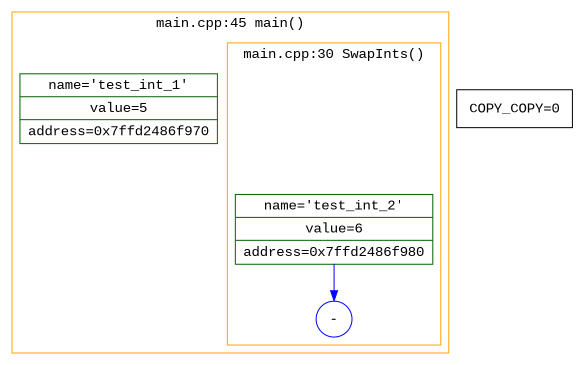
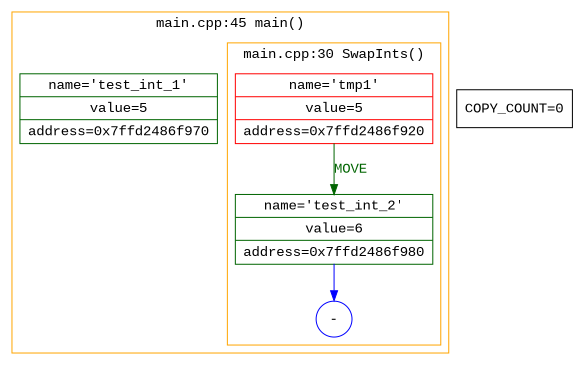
node "name='tmp1'": added
node "COPY_COPY=0": label "COPY_COPY=0" -> "COPY_COUNT=0"
